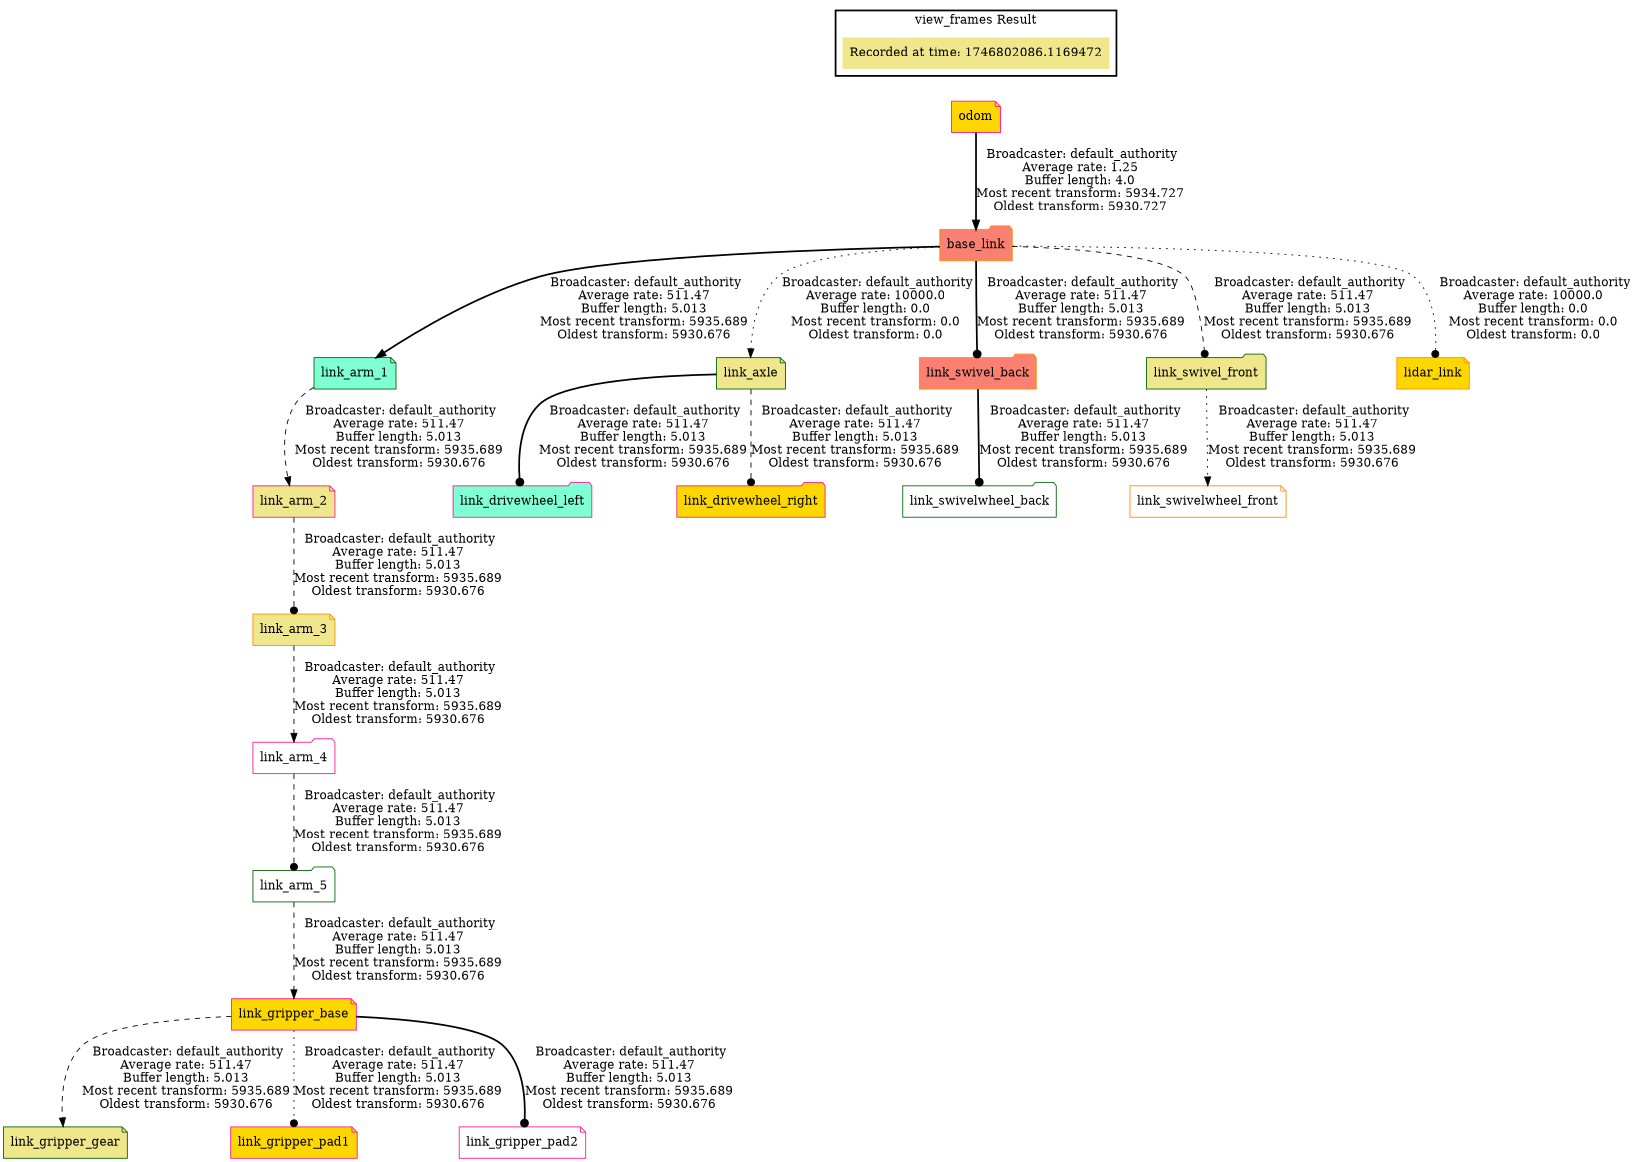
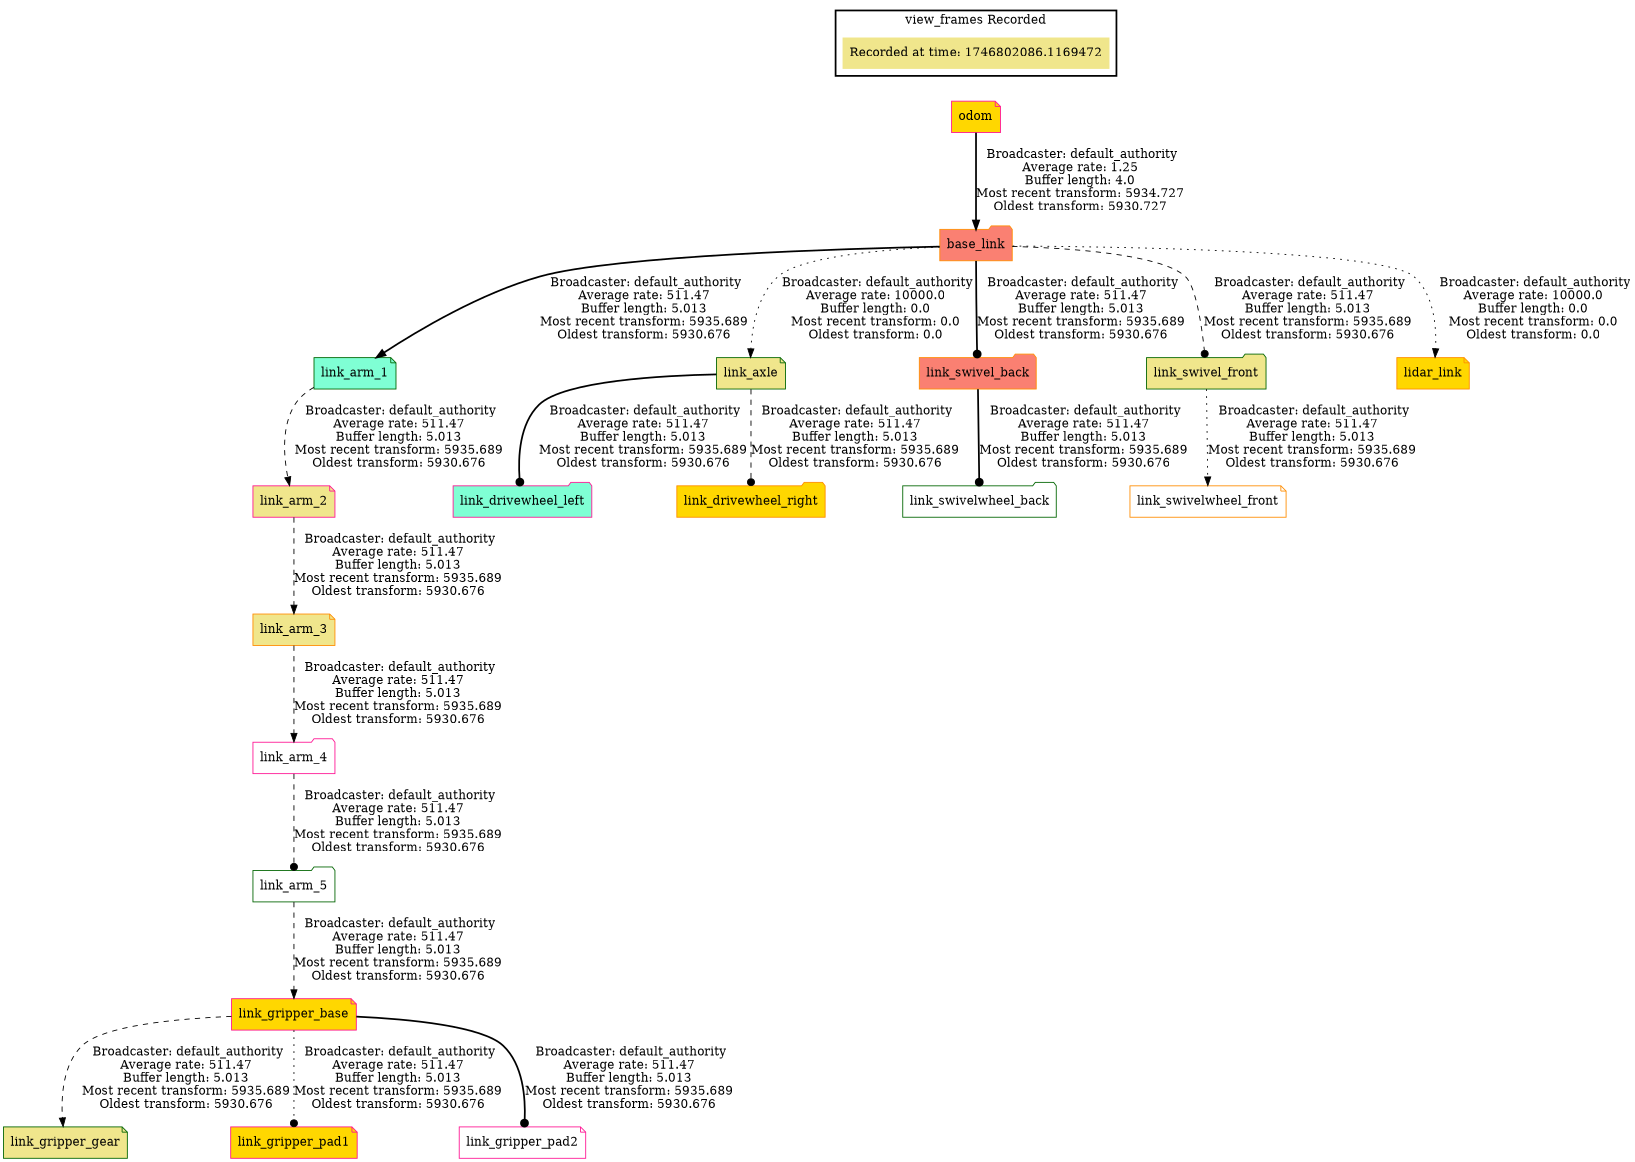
cluster "view_frames Result": label "view_frames Result" -> "view_frames Recorded"
edge "base_link" -> "lidar_link": arrowhead dot -> normal
node "link_drivewheel_right": color deeppink -> darkorange
edge "link_arm_2" -> "link_arm_3": arrowhead dot -> normal
